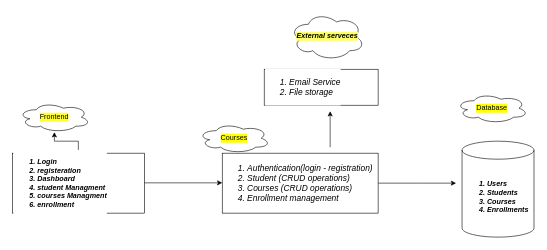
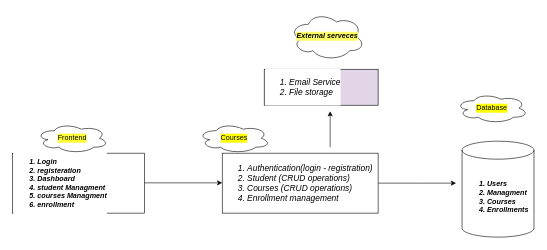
node "Email Service File storage": fillcolor #ffffff -> #e1d5e7
node "Frontend": moved (54, 117) -> (72, 138)
node "Users Students Courses Enrollments": label "Users Students Courses Enrollments" -> "Users Managment Courses Enrollments"
